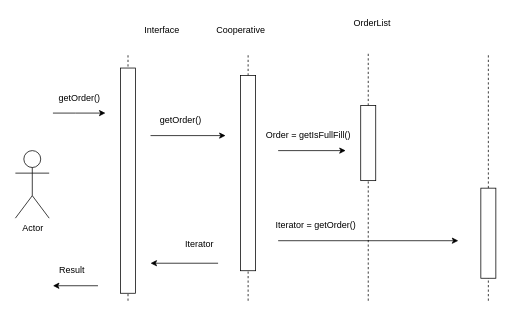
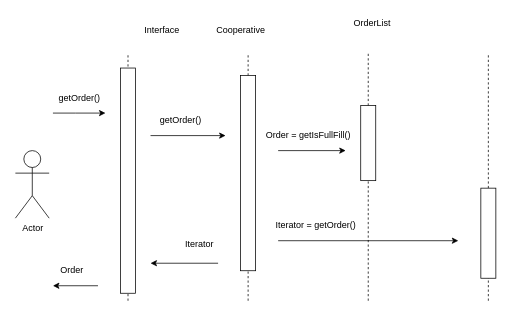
node "Result": label "Result" -> "Order"
